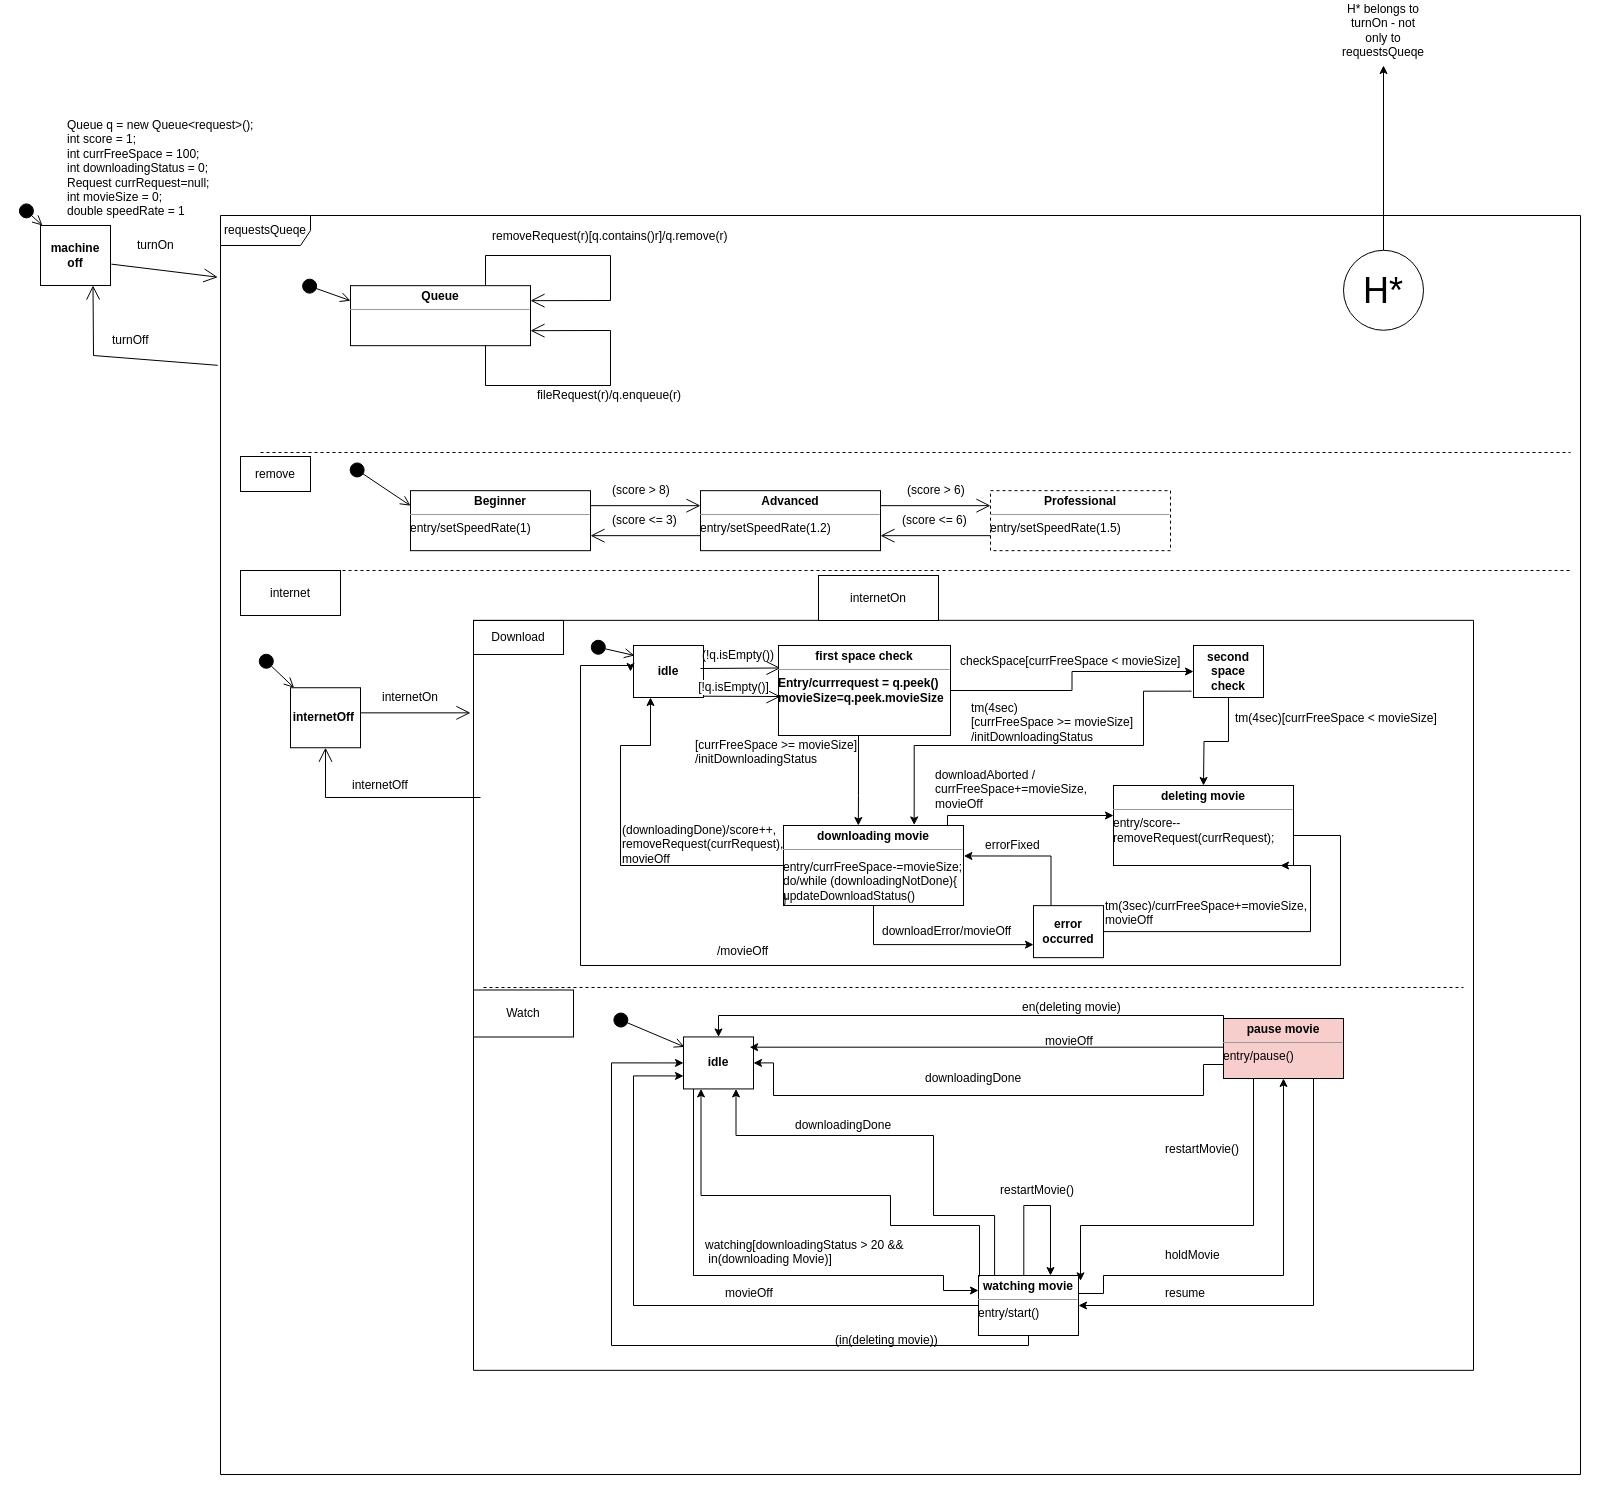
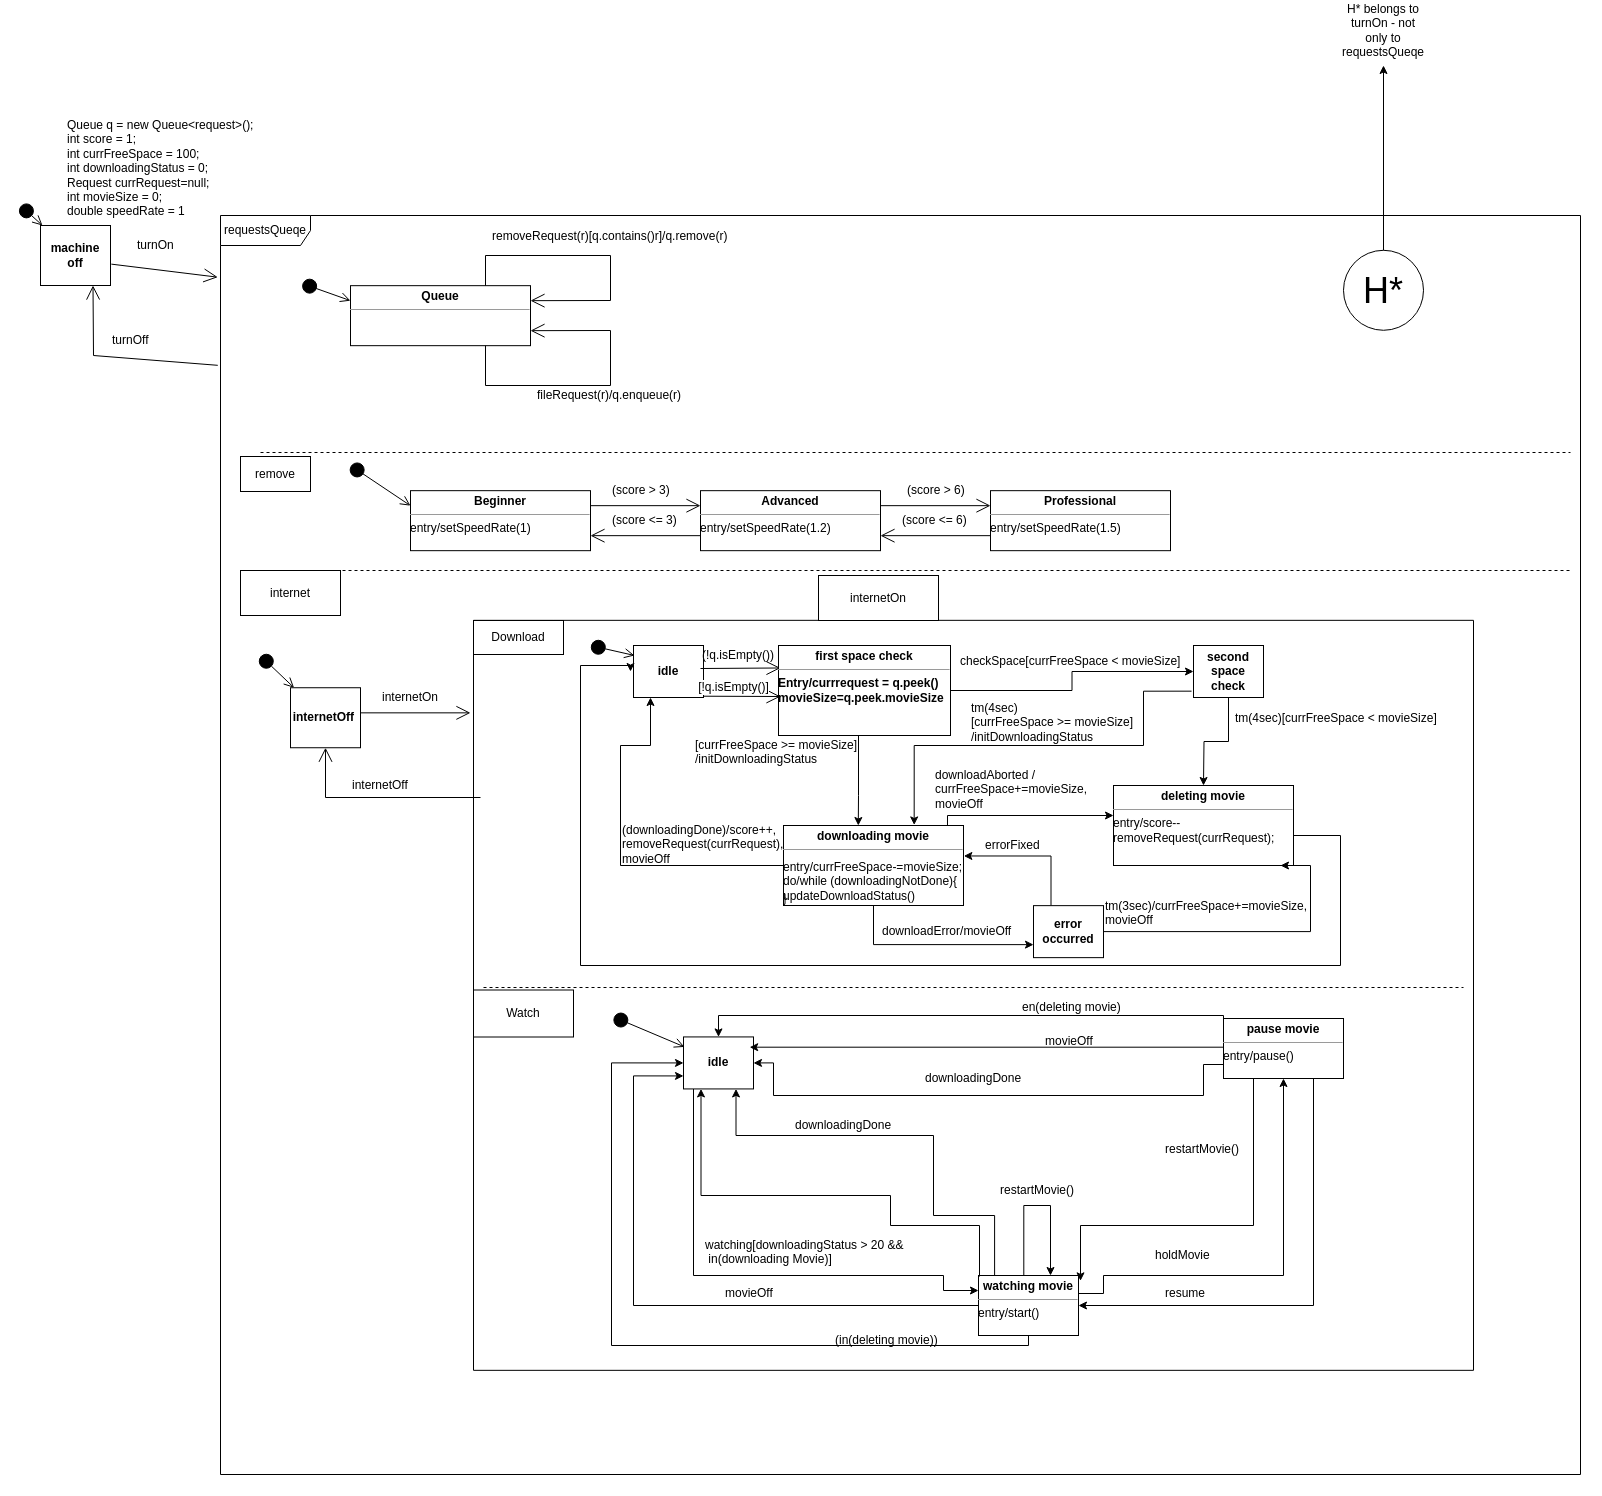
node "(score > 8)": label "(score > 8)" -> "(score > 3)"
node "Professional entry/setSpeedRate(1.5)": style dashed -> solid
node "/movieOff": removed
node "pause movie entry/pause()": fillcolor #f8cecc -> #ffffff
node "holdMovie": moved (1199, 1256) -> (1189, 1256)
